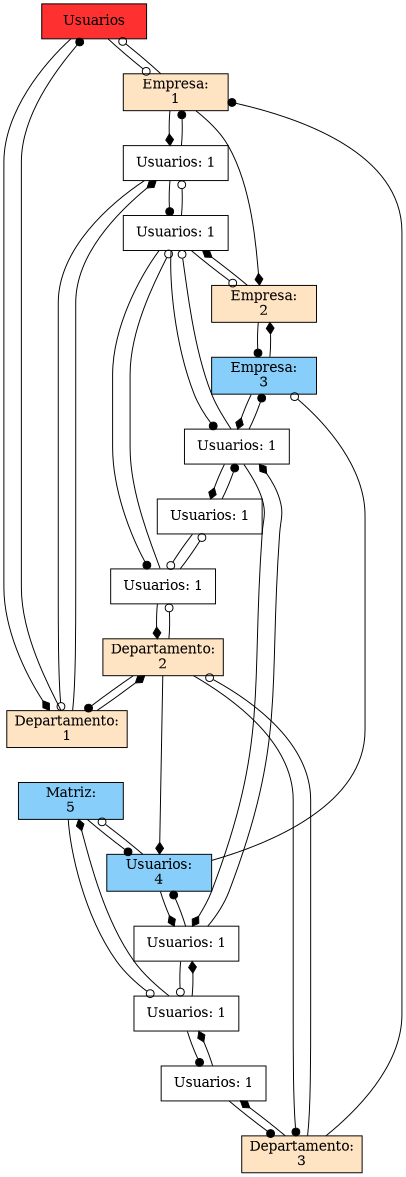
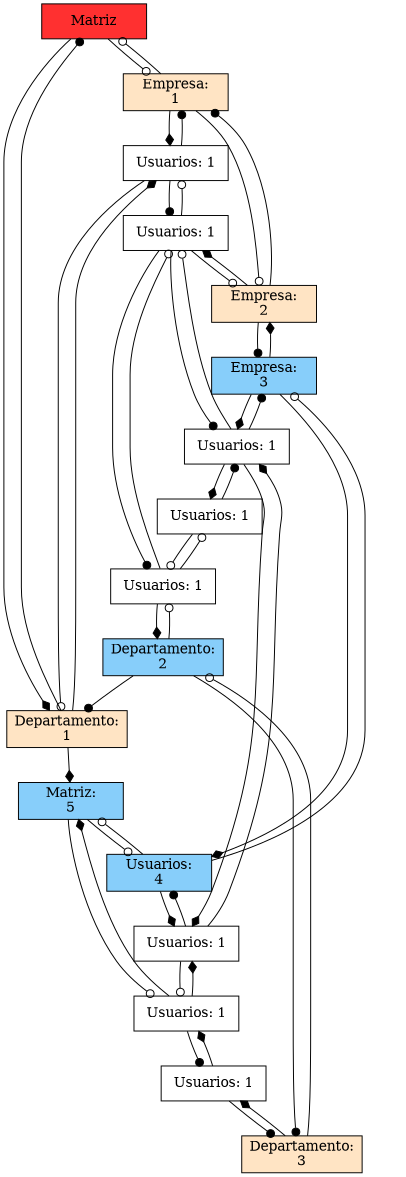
node "Usuarios": label "Usuarios" -> "Matriz"
edge "Empresa: 1" -> "Empresa: 2": arrowhead diamond -> odot
edge "Departamento: 3" -> "Empresa: 1": now "Empresa: 2" -> "Empresa: 1"
node "Departamento: 2": fillcolor bisque1 -> lightskyblue
edge "Departamento: 1" -> "Departamento: 2": now "Departamento: 1" -> "Matriz: 5"
edge "Departamento: 2" -> "Usuarios: 4": now "Empresa: 3" -> "Usuarios: 4"
edge "Matriz: 5" -> "Usuarios: 4": arrowhead dot -> odot
